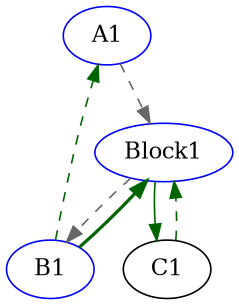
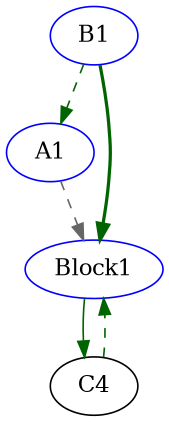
edge "Block1" -> "B1": removed
node "C1": label "C1" -> "C4"
